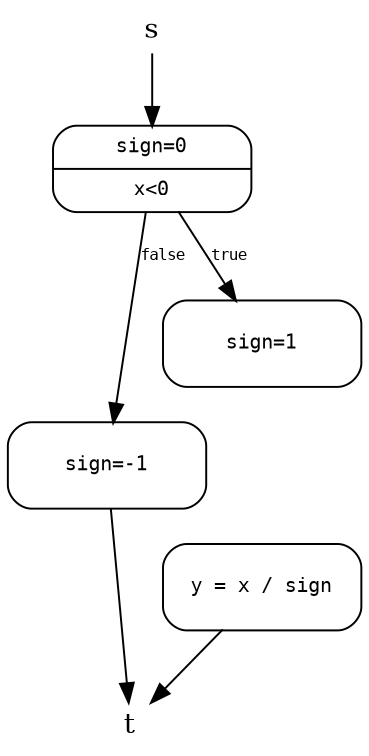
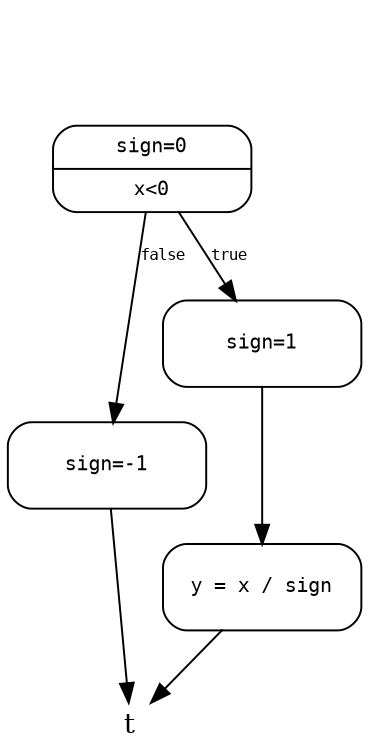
node "s": removed
edge "sign=1" -> "y = x / sign": added
